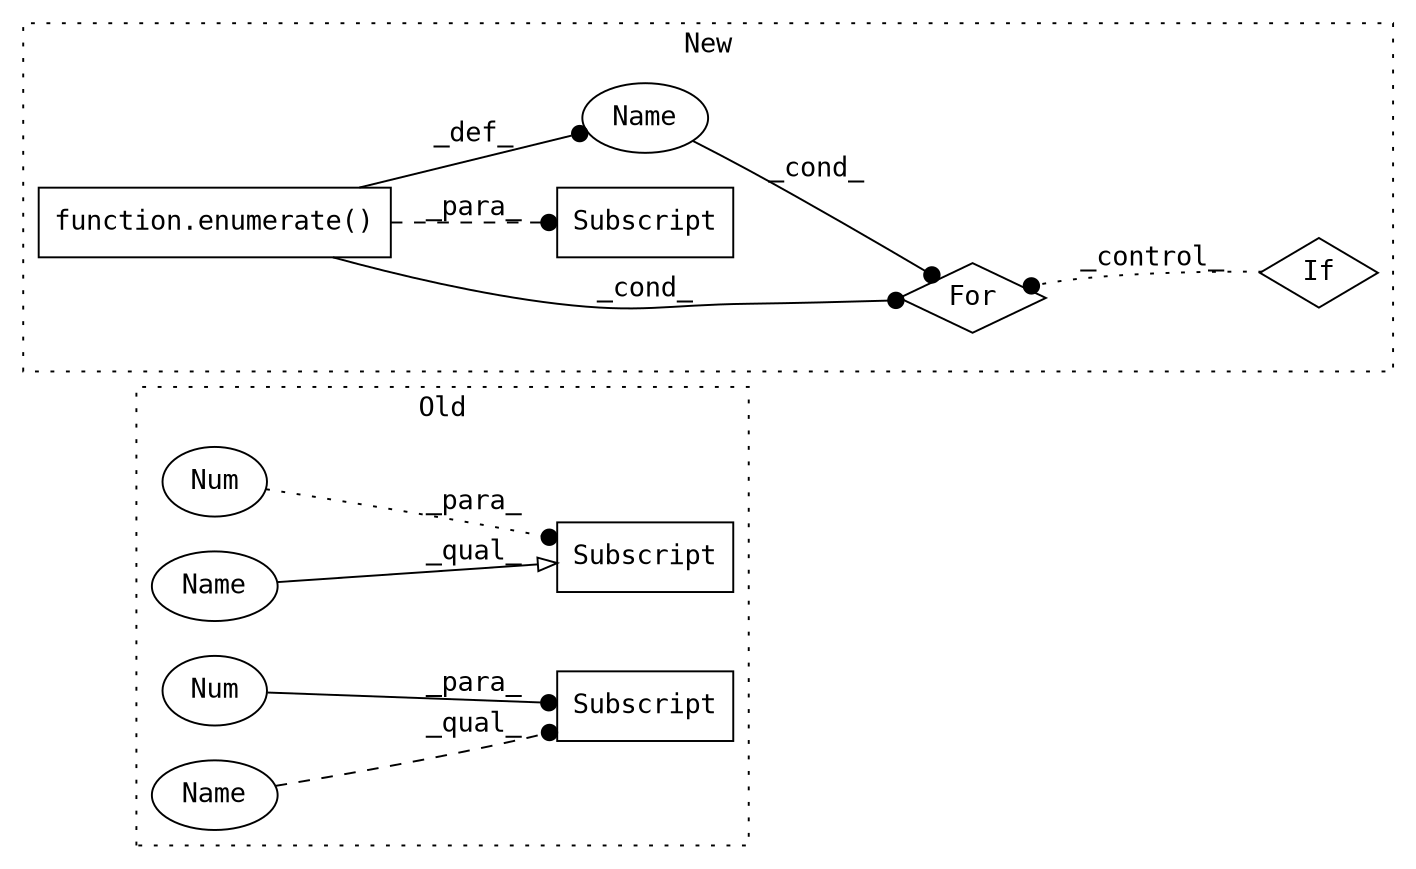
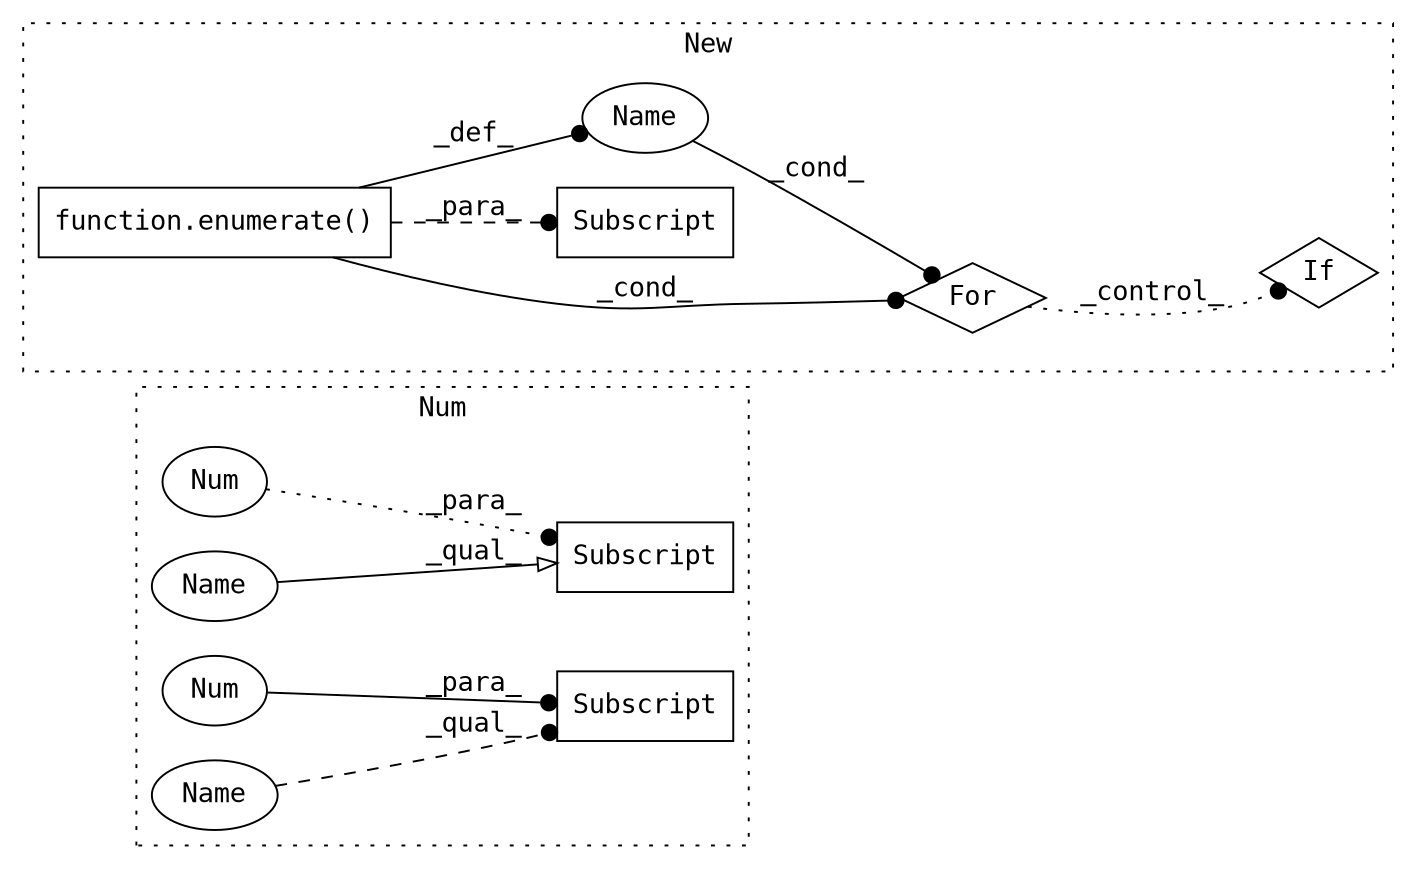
edge "If" -> "For": reversed
cluster "Old": label "Old" -> "Num"
